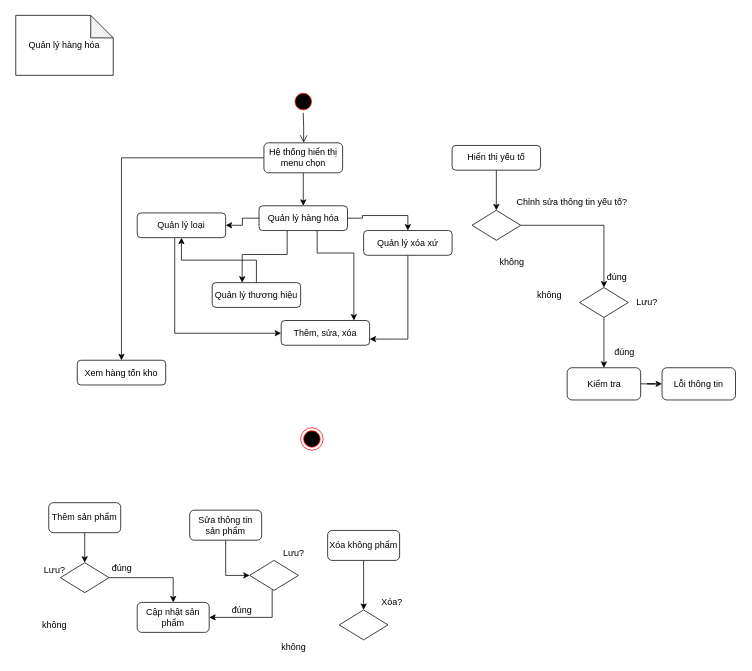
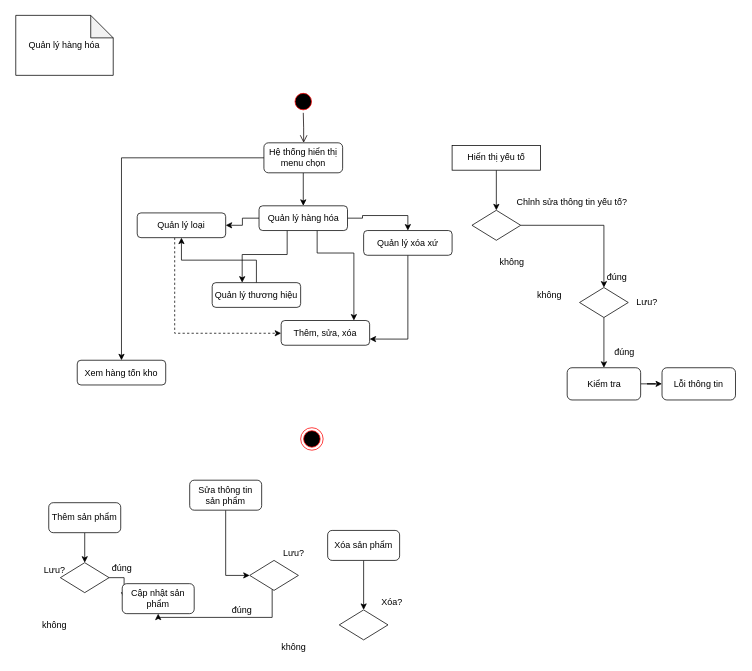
node "Hiển thị yếu tố": shape rounded rectangle -> rectangle
edge "Quản lý loại" -> "Thêm, sửa, xóa": style solid -> dashed
node "Sửa thông tin sản phẩm": moved (225, 525) -> (225, 495)
node "Xóa không phẩm": label "Xóa không phẩm" -> "Xóa sản phẩm"
node "Cập nhật sản phẩm": moved (173, 618) -> (158, 599)
